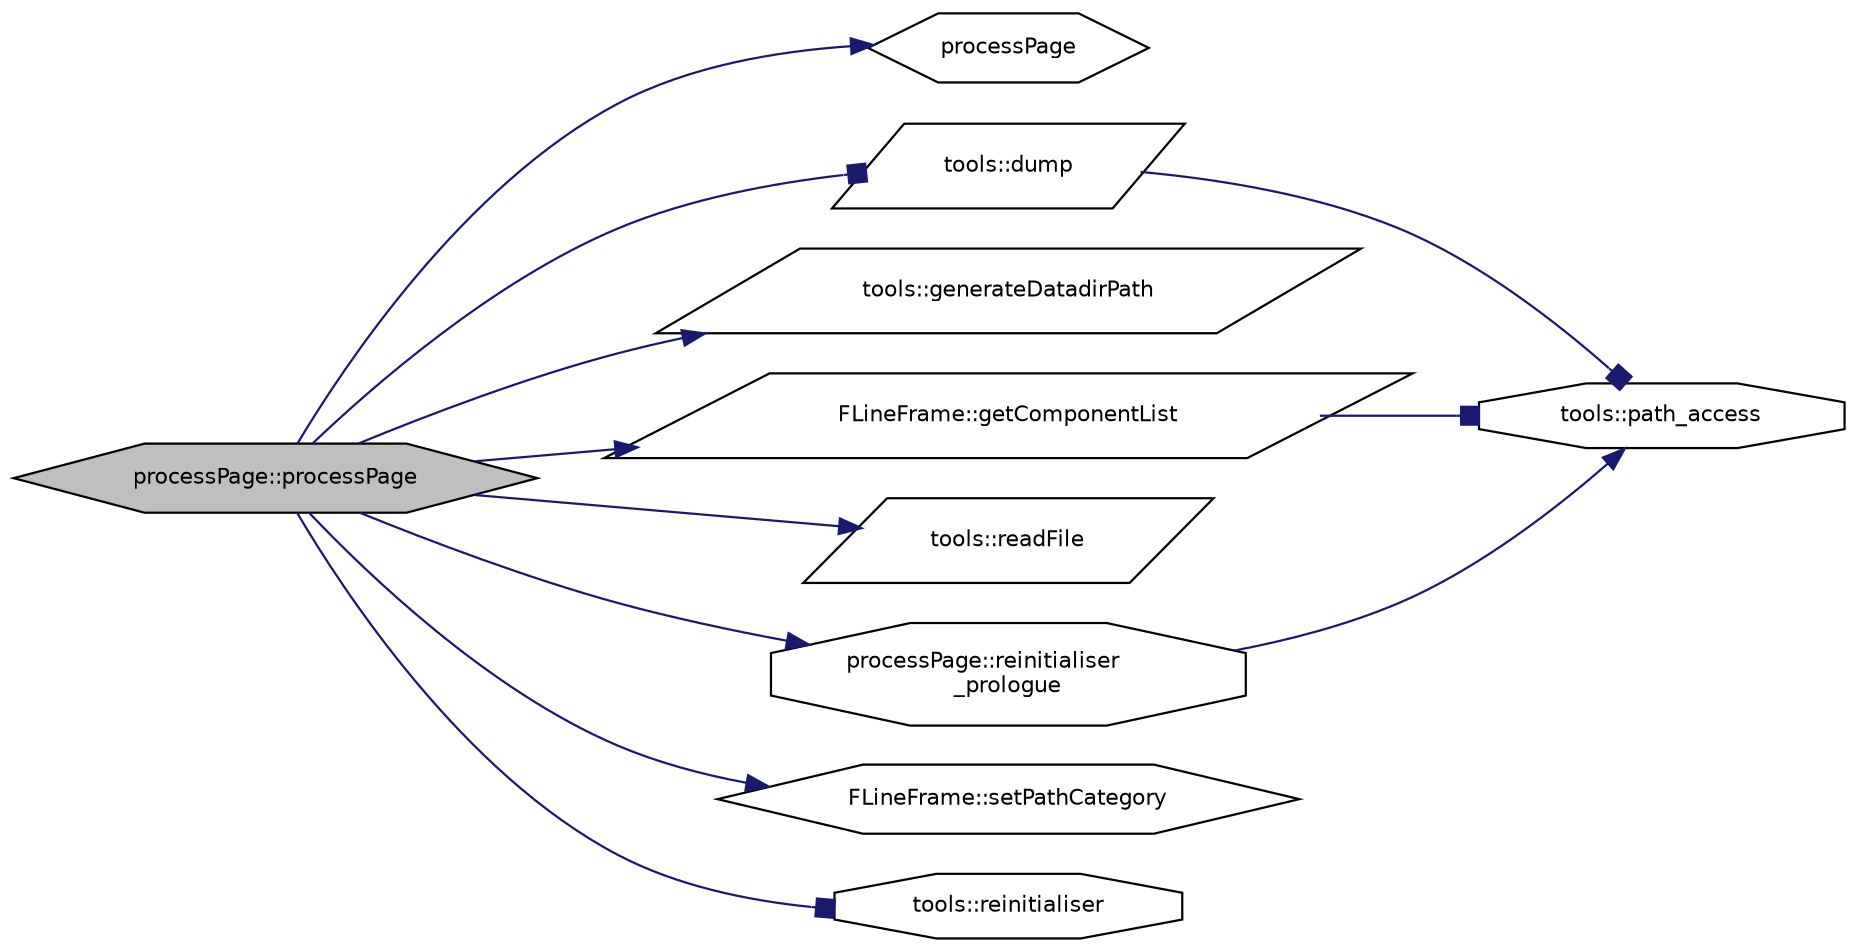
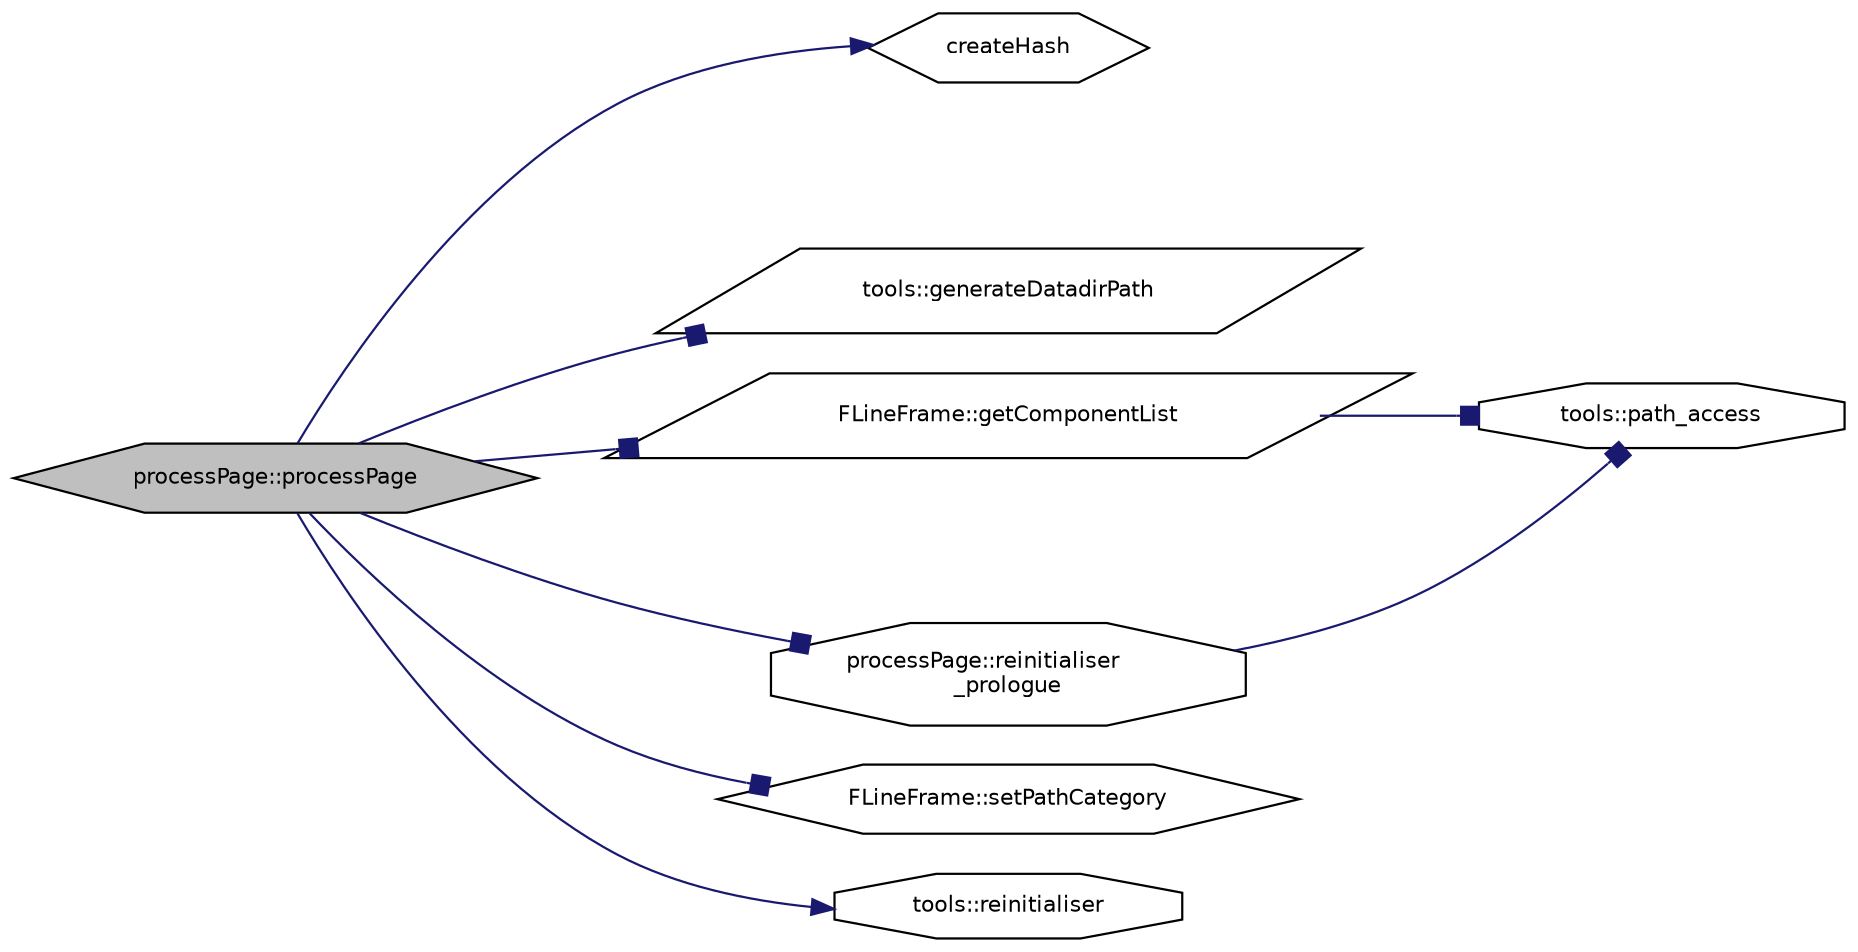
node "processPage": label "processPage" -> "createHash"
node "tools::dump": removed
edge "processPage::processPage" -> "tools::generateDatadirPath": arrowhead normal -> box
edge "processPage::processPage" -> "FLineFrame::getComponentList": arrowhead normal -> box
node "tools::readFile": removed
edge "processPage::reinitialiser _prologue" -> "tools::path_access": arrowhead normal -> box
edge "processPage::processPage" -> "processPage::reinitialiser _prologue": arrowhead normal -> box
edge "processPage::processPage" -> "FLineFrame::setPathCategory": arrowhead normal -> box
edge "processPage::processPage" -> "tools::reinitialiser": arrowhead box -> normal
